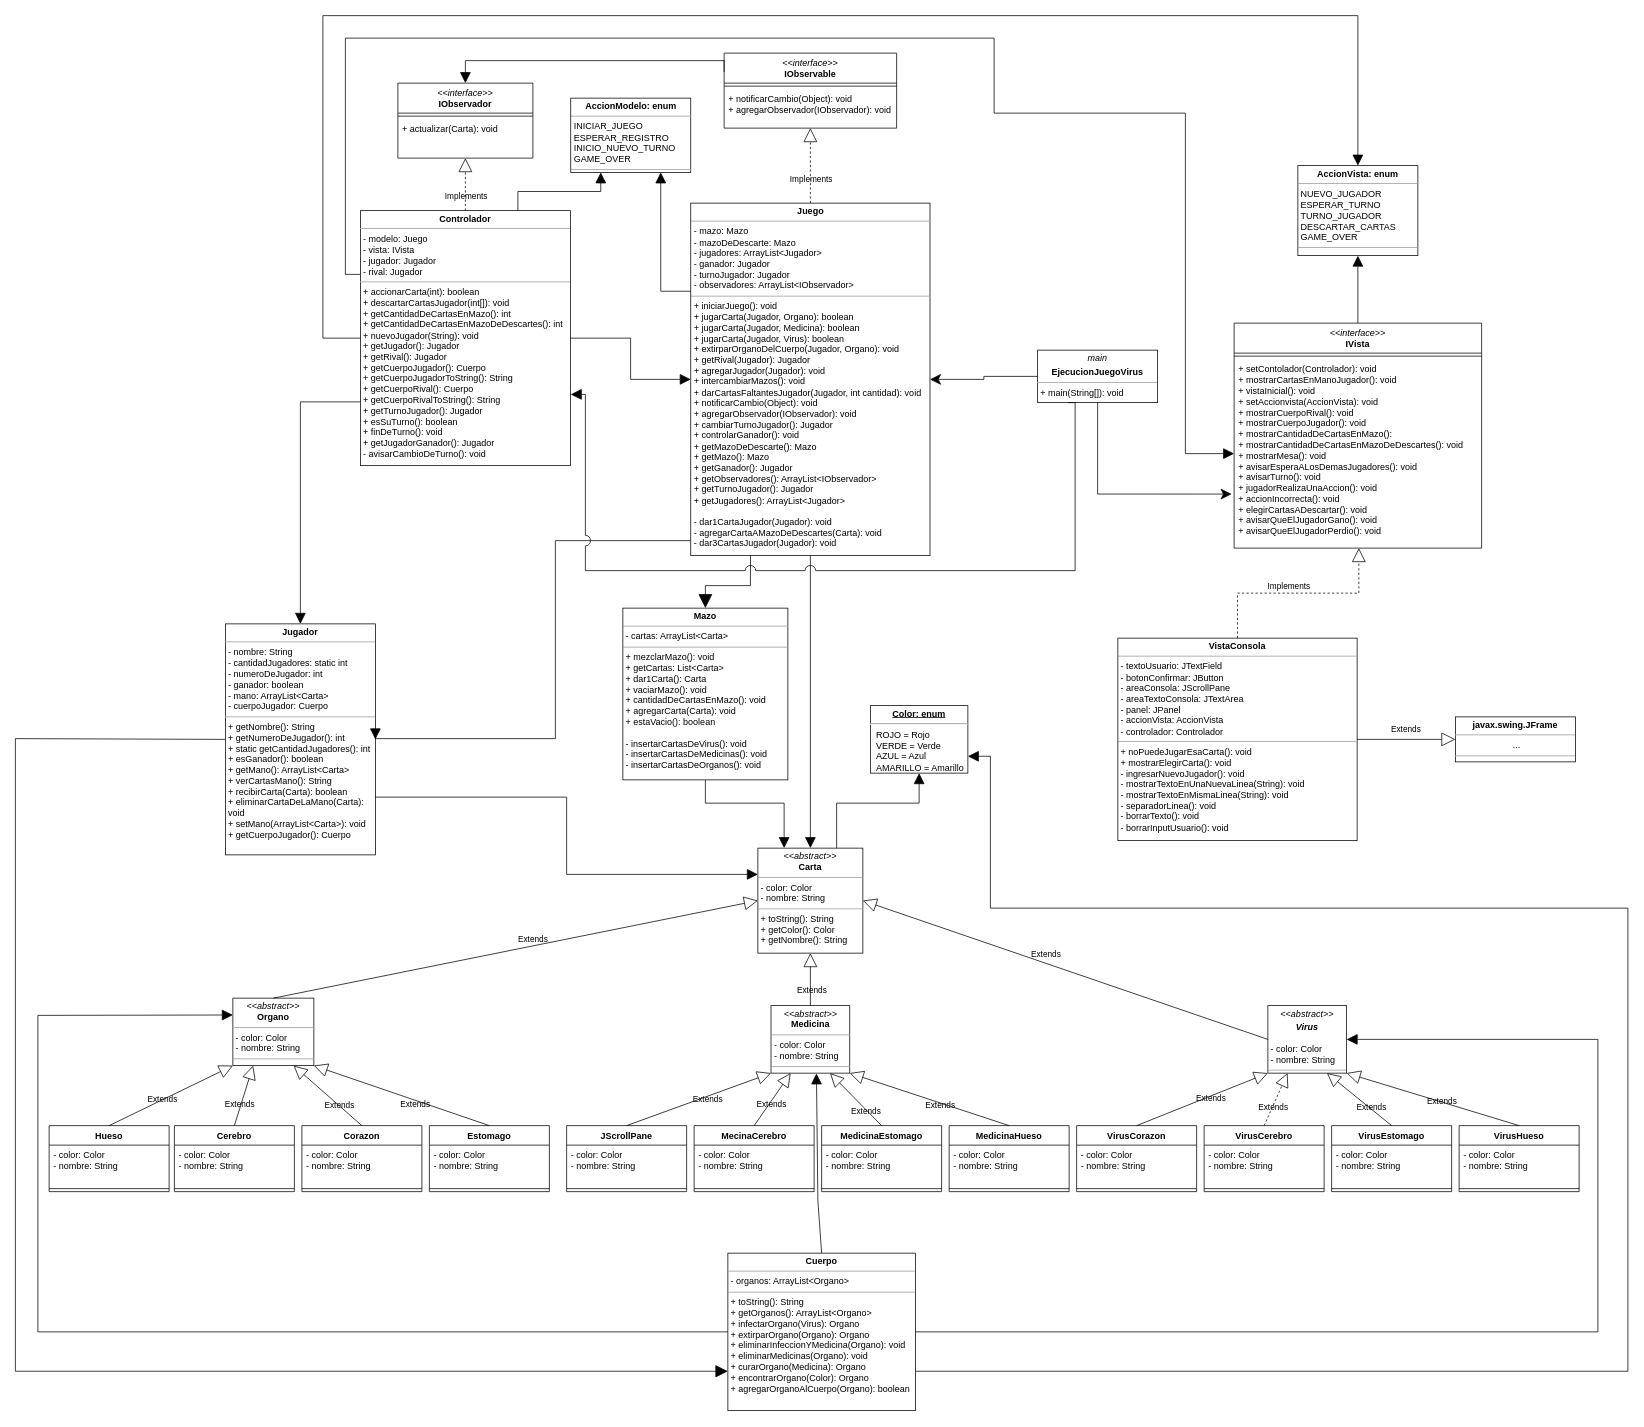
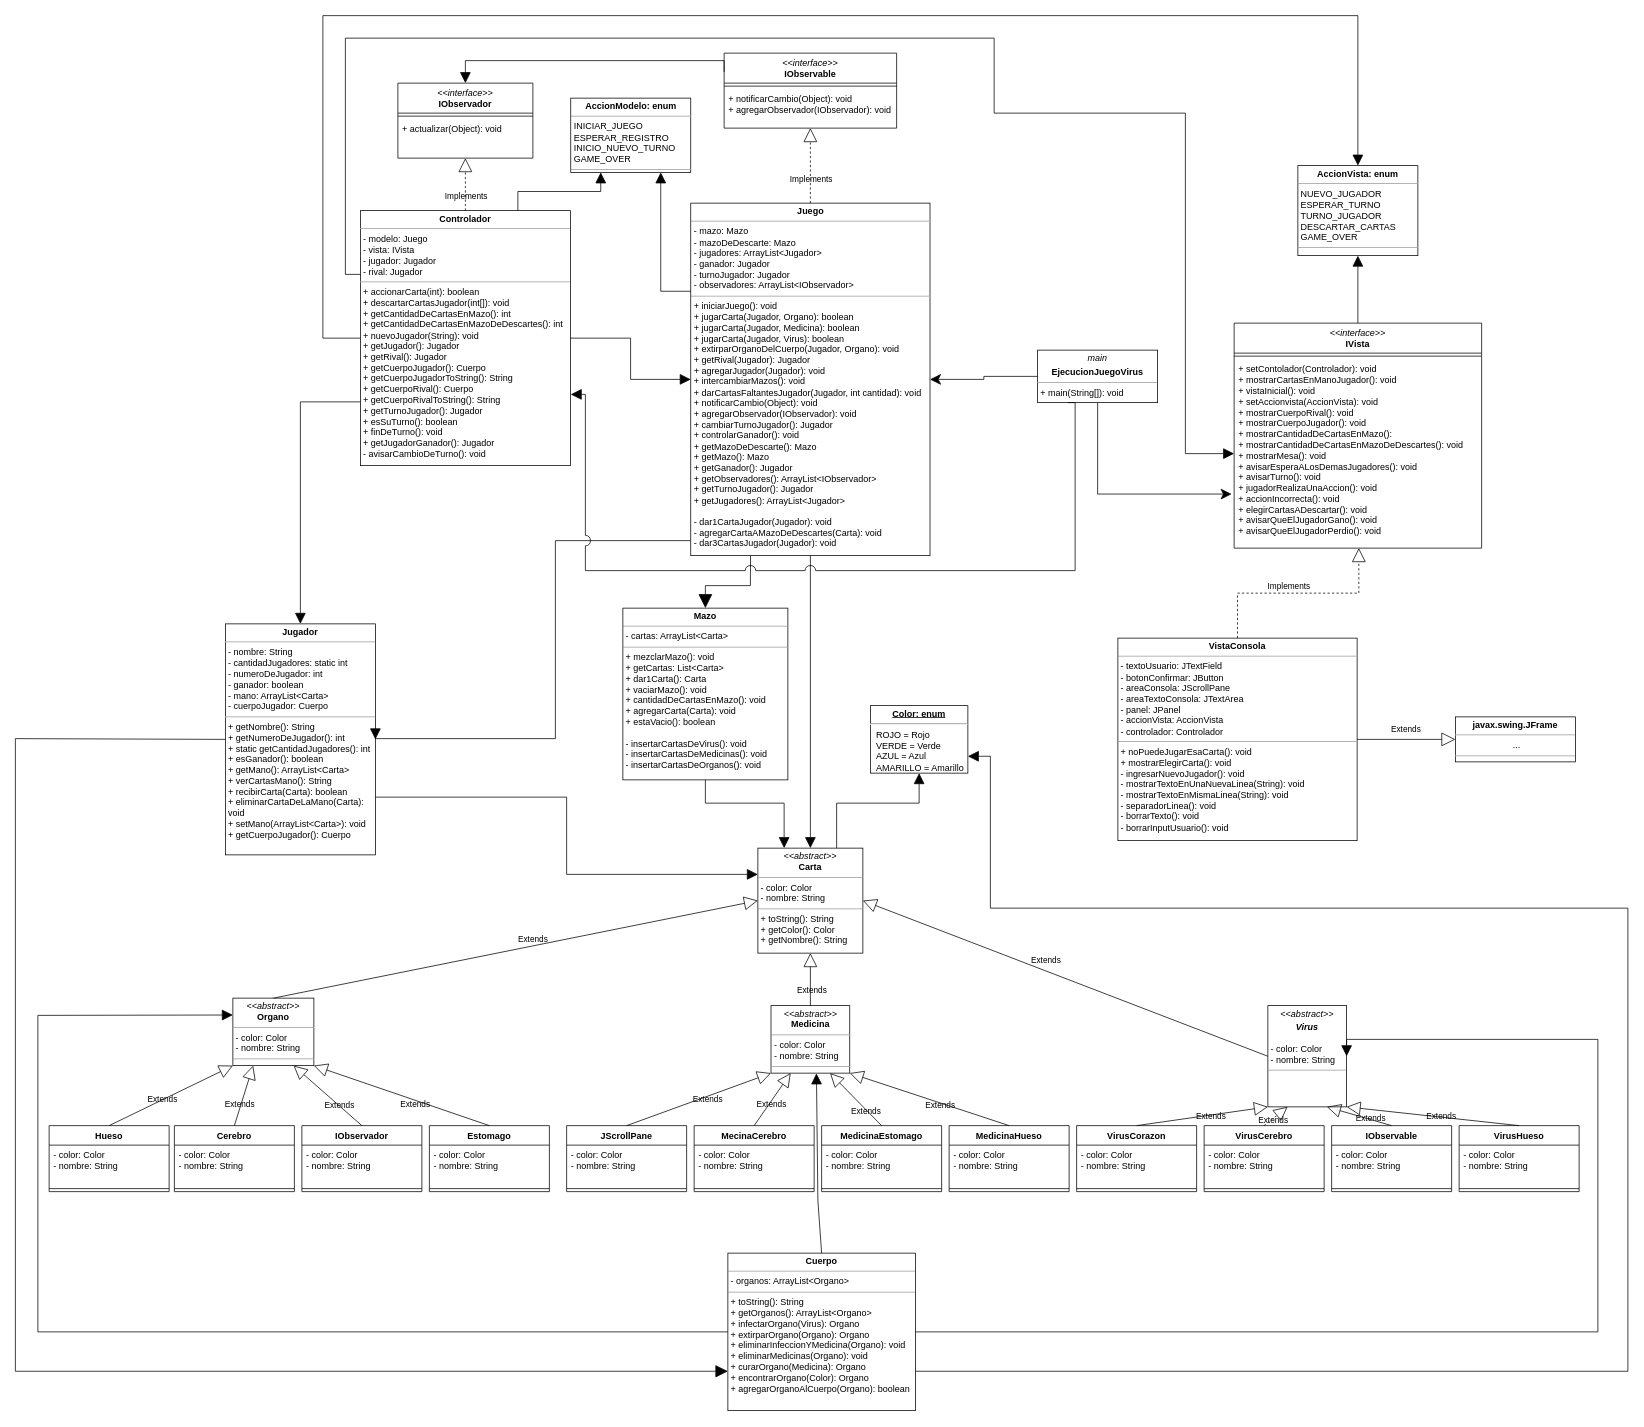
node "+ actualizar(Carta): void": label "+ actualizar(Carta): void" -> "+ actualizar(Object): void"
node "<<abstract>> Virus - color: Color - nombre: String": size 79x68 -> 79x101
node "Corazon": label "Corazon" -> "IObservador"
node "VirusEstomago": label "VirusEstomago" -> "IObservable"
